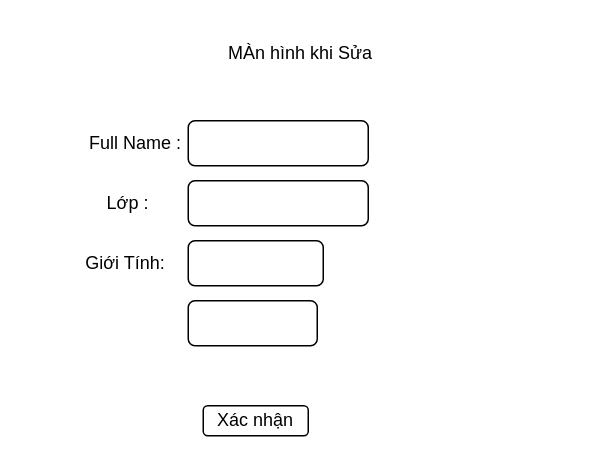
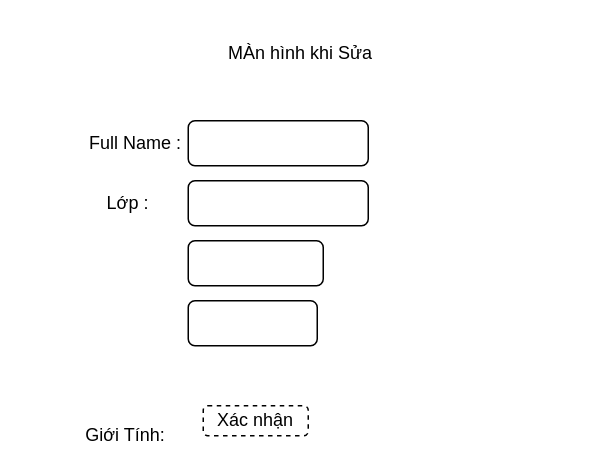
node "Giới Tính:": moved (128, 263) -> (128, 436)
node "Xác nhận": style solid -> dashed
